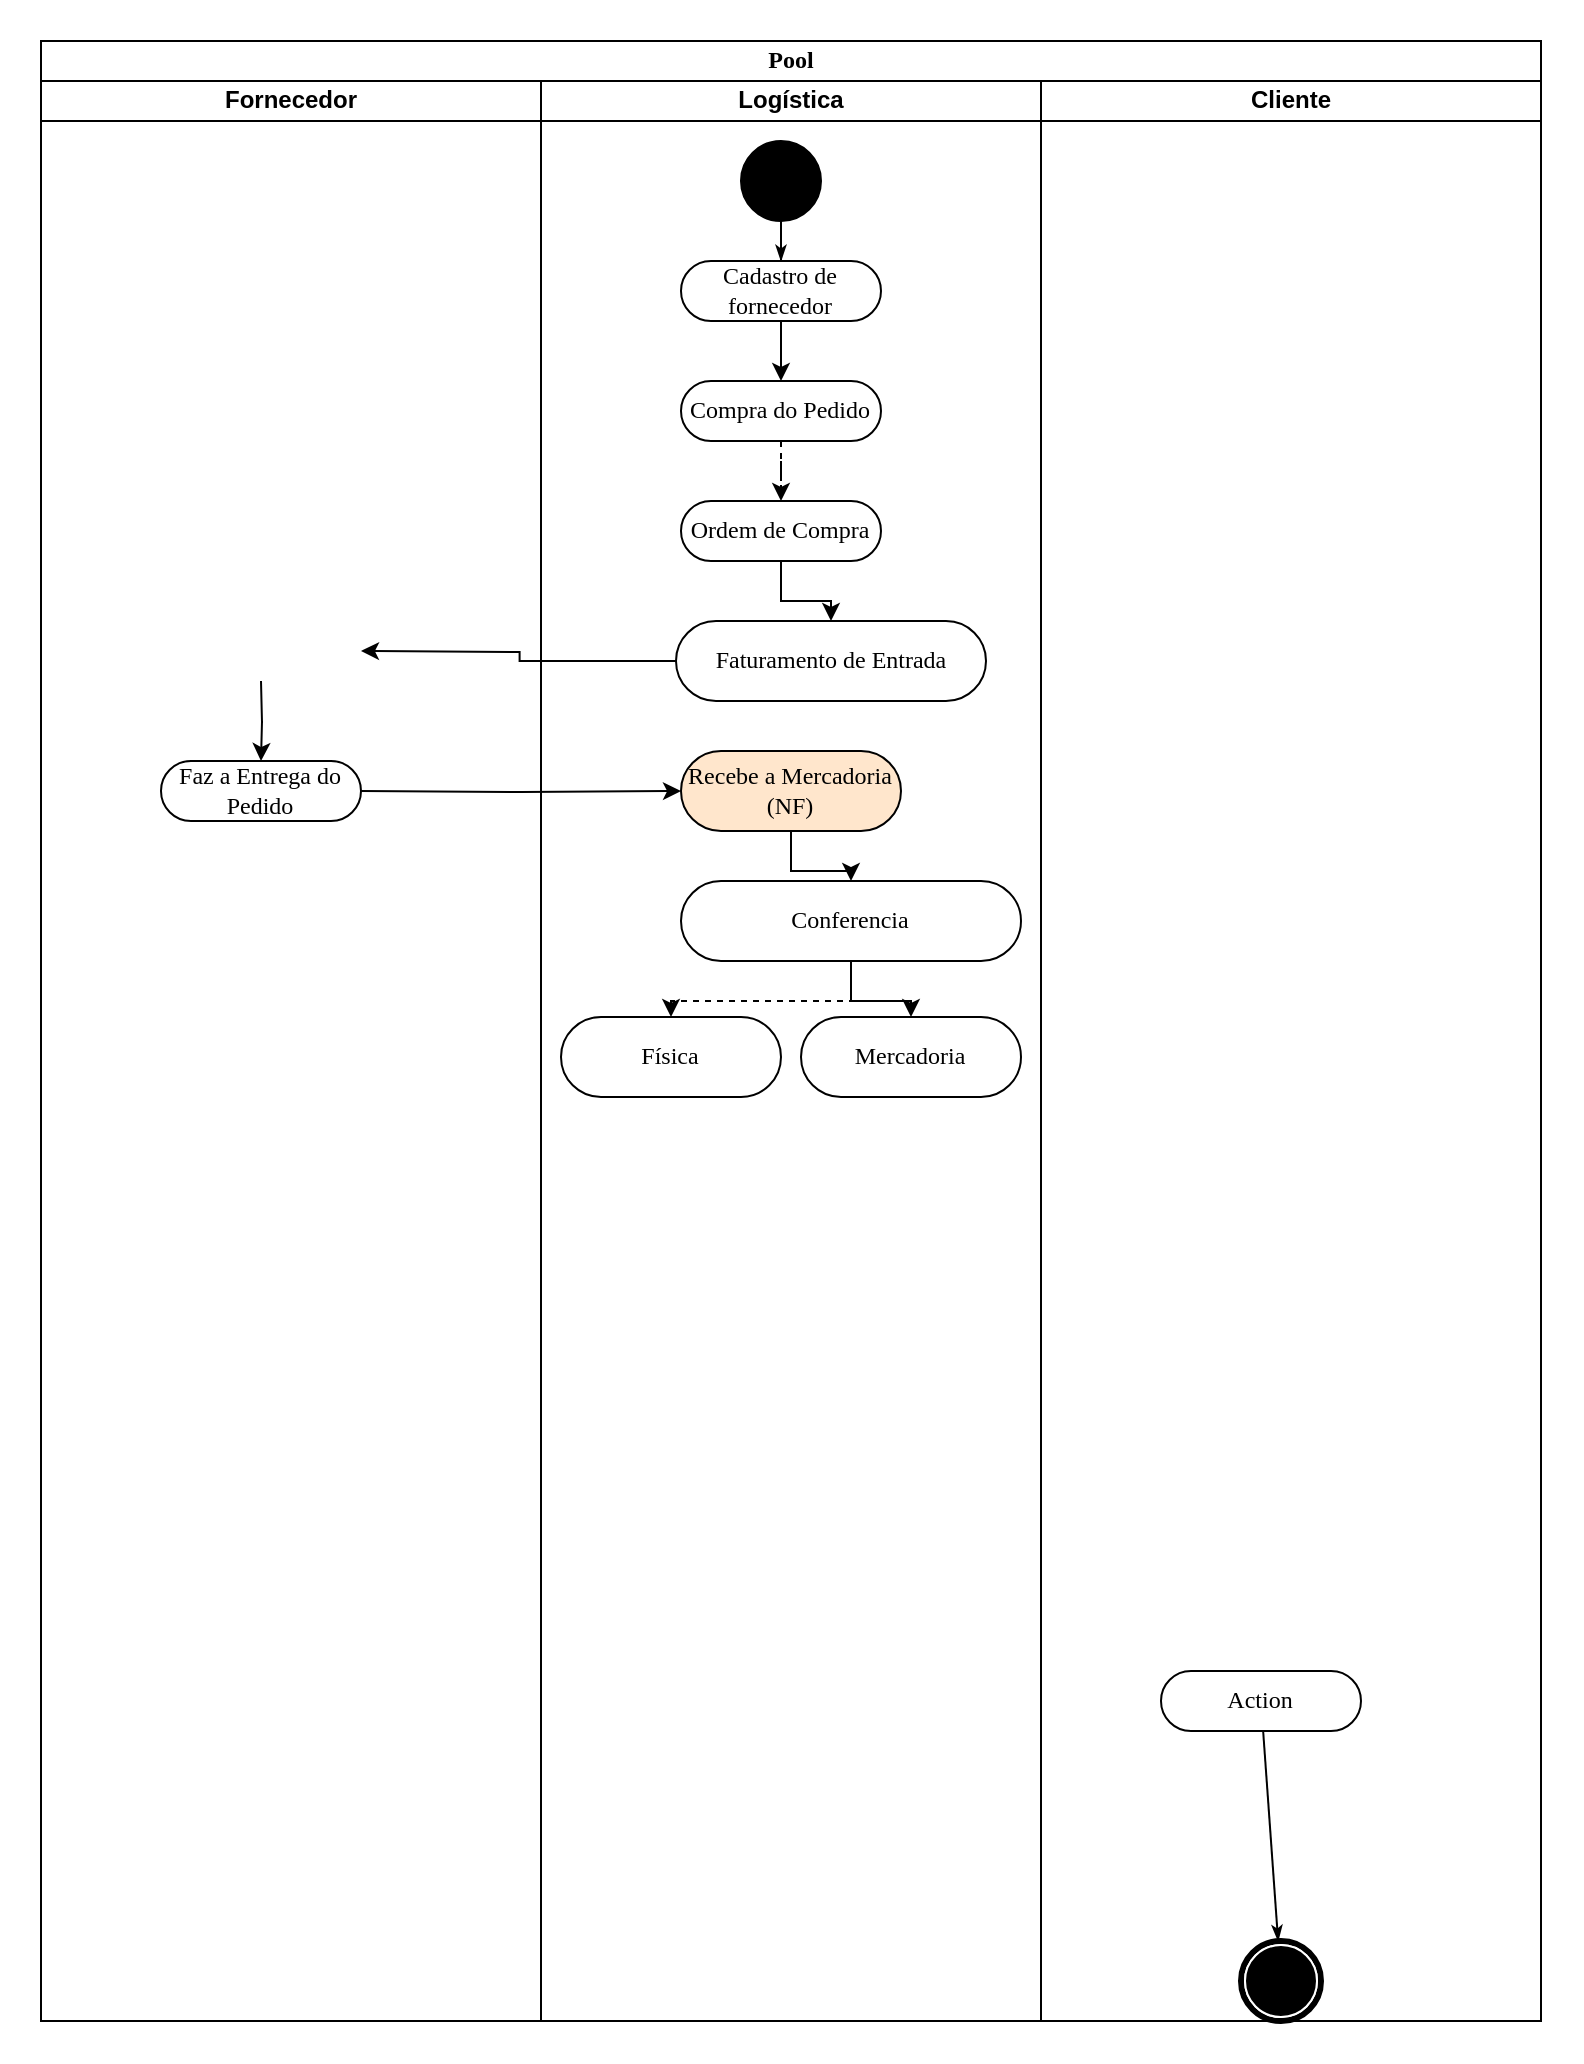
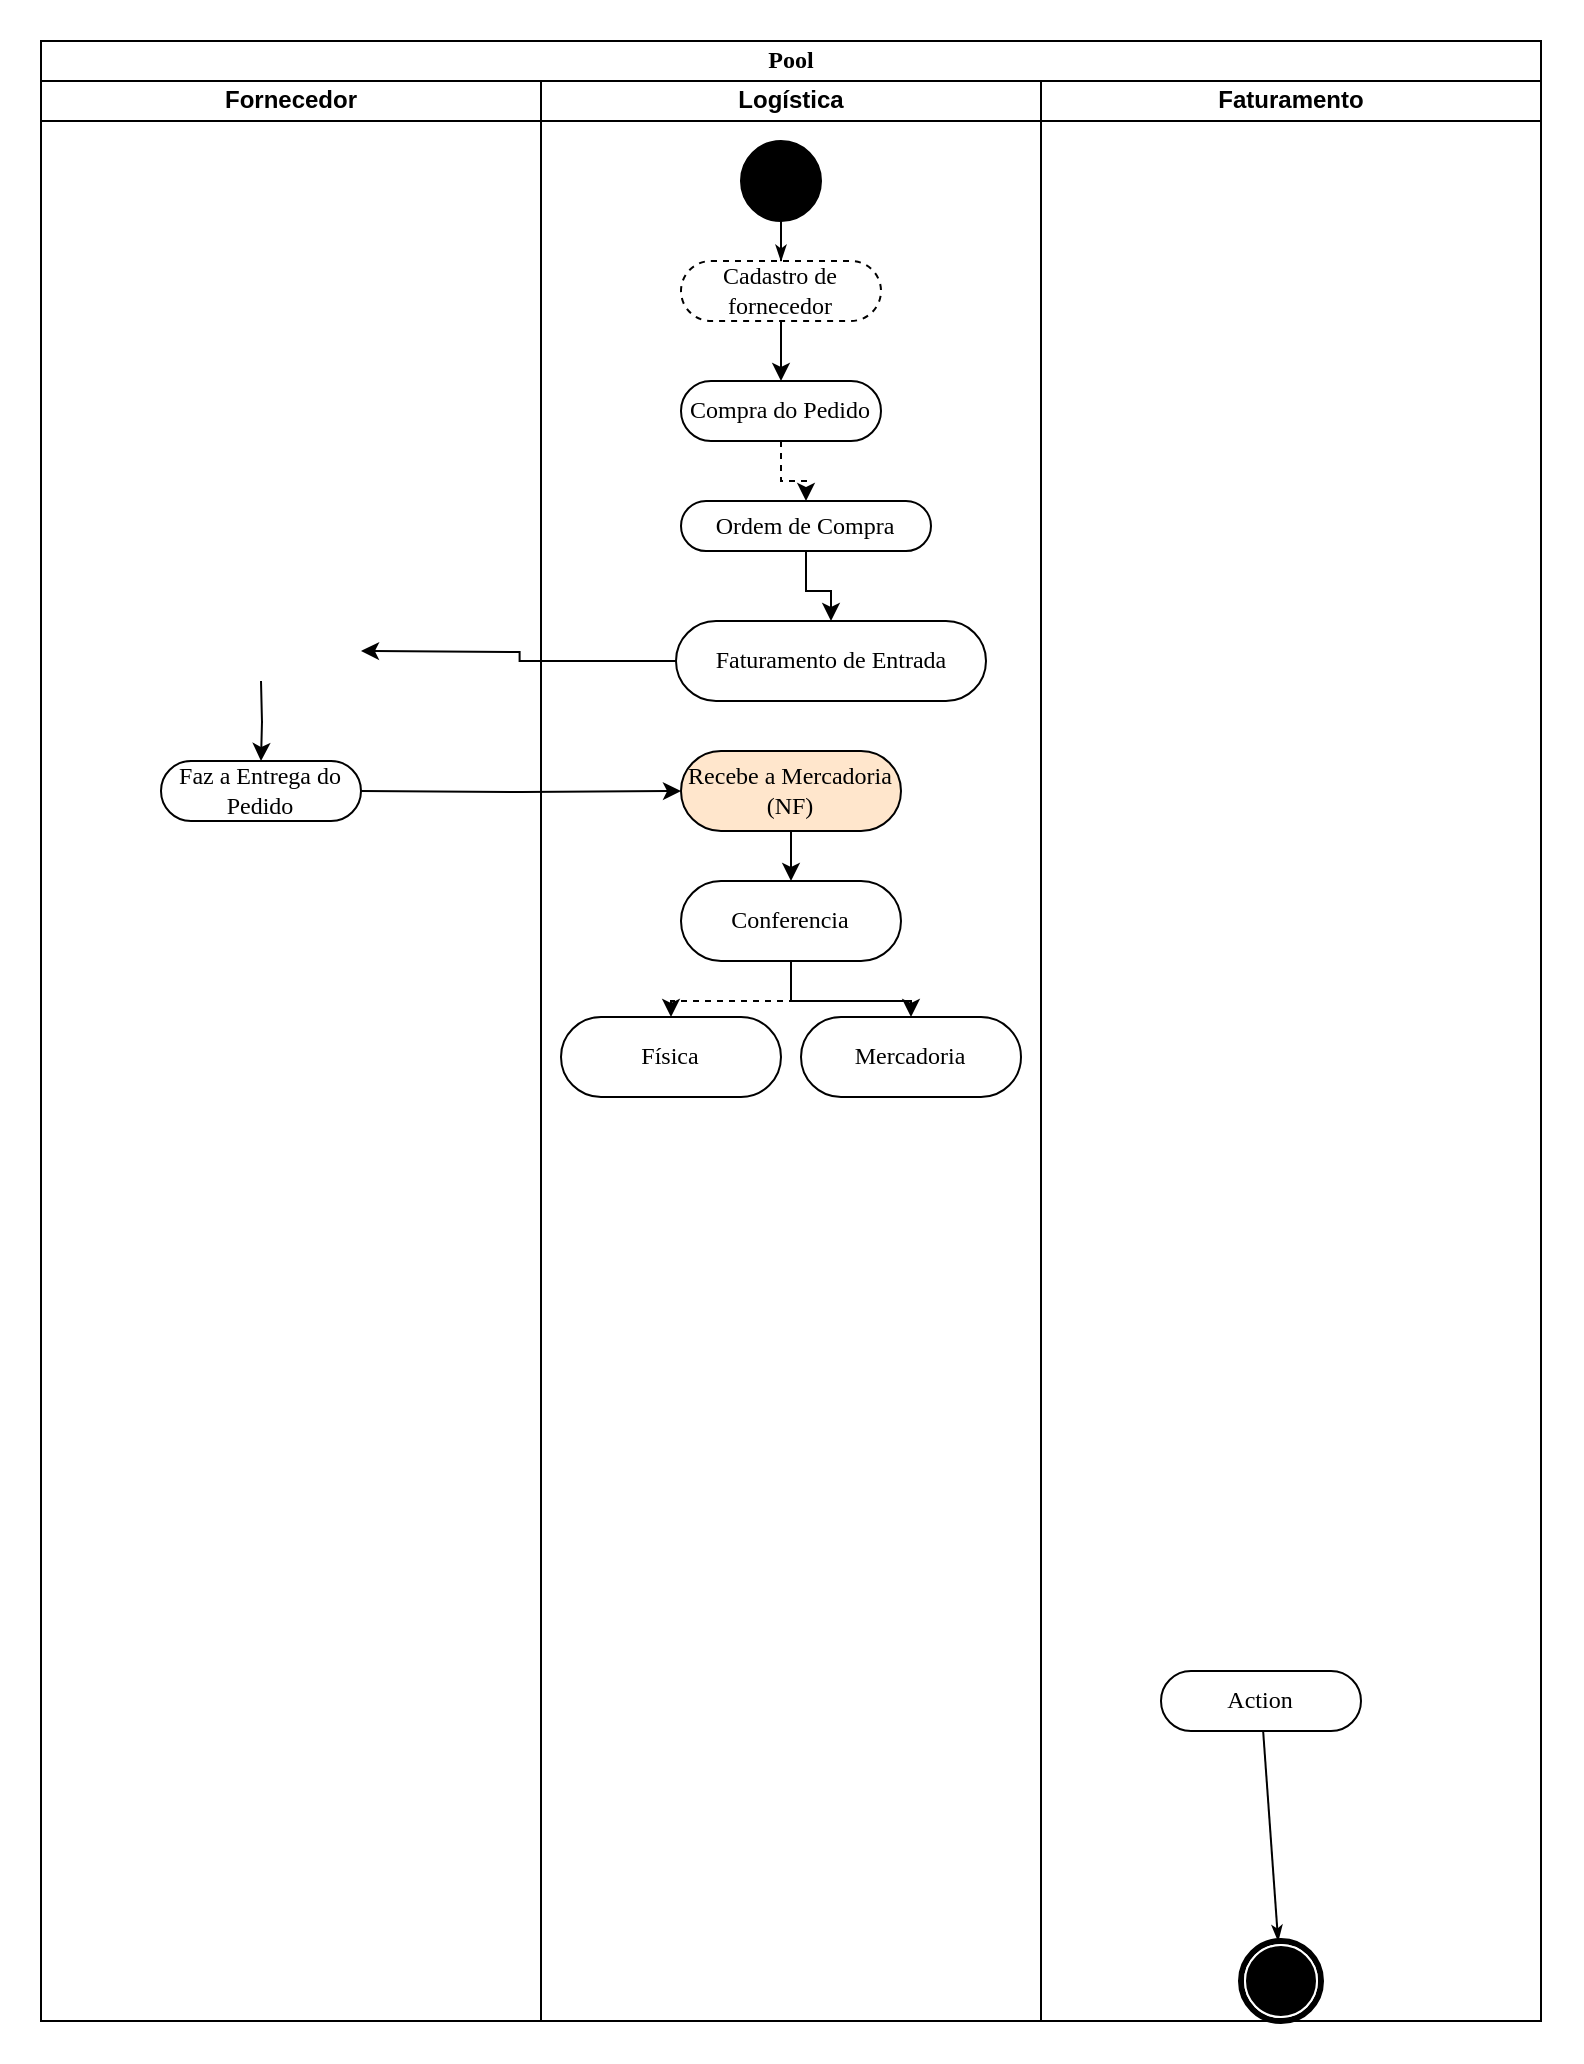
node "Cliente": label "Cliente" -> "Faturamento"
node "Cadastro de fornecedor": style solid -> dashed
node "Ordem de Compra": size 200x60 -> 250x50
node "Conferencia": size 340x80 -> 220x80
